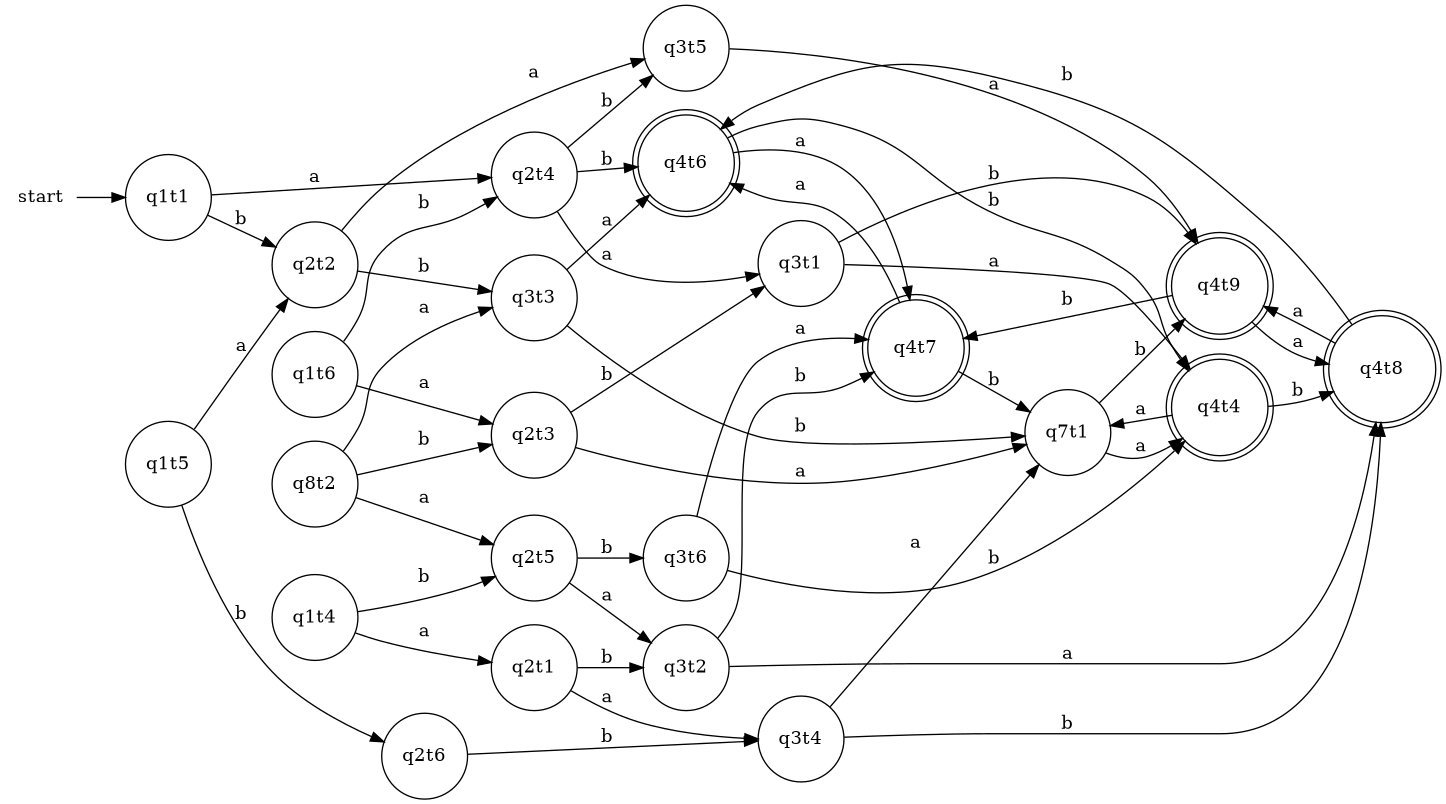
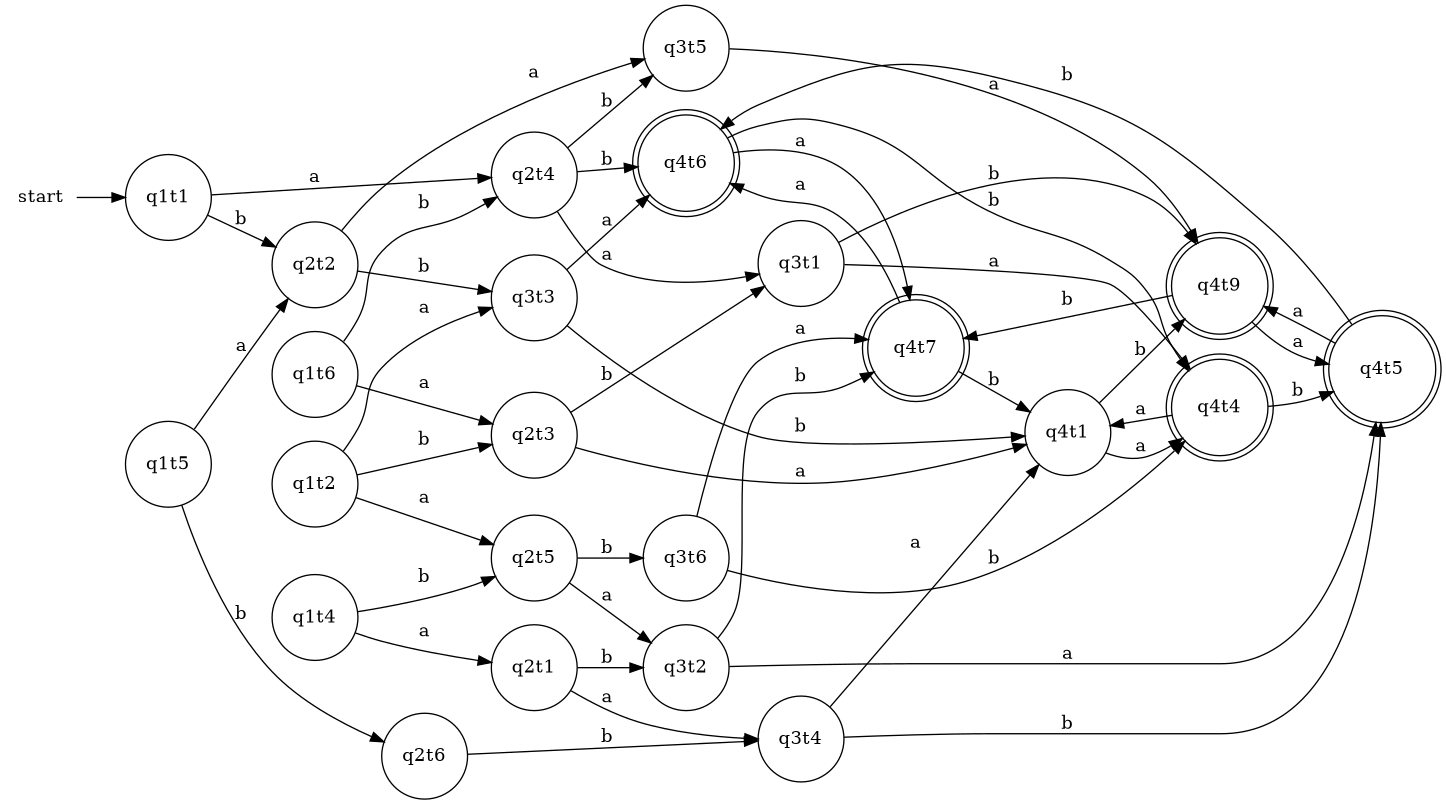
node "q4t8": label "q4t8" -> "q4t5"
node "q7t1": label "q7t1" -> "q4t1"
node "q8t2": label "q8t2" -> "q1t2"
